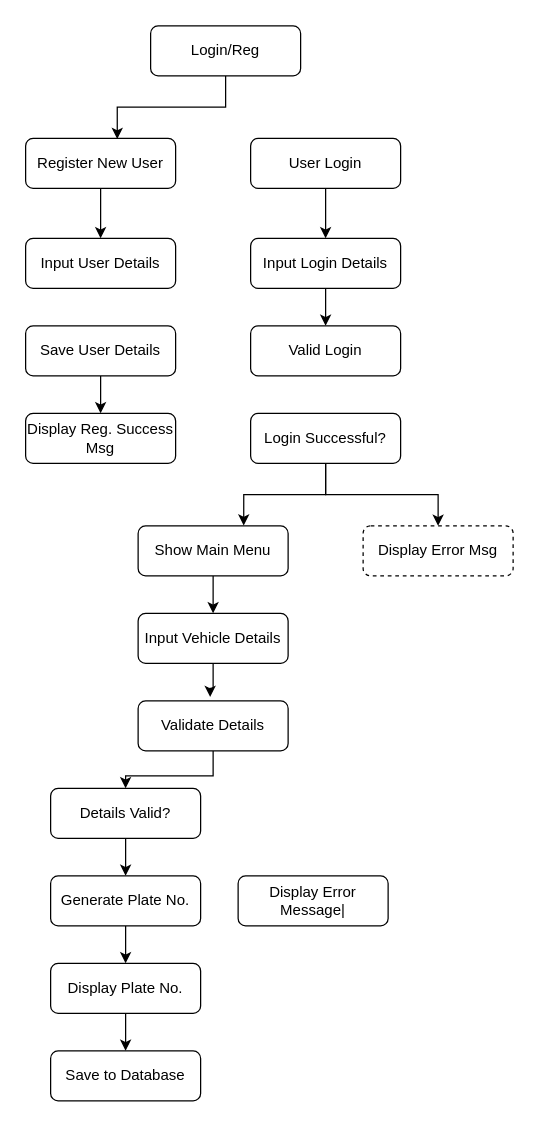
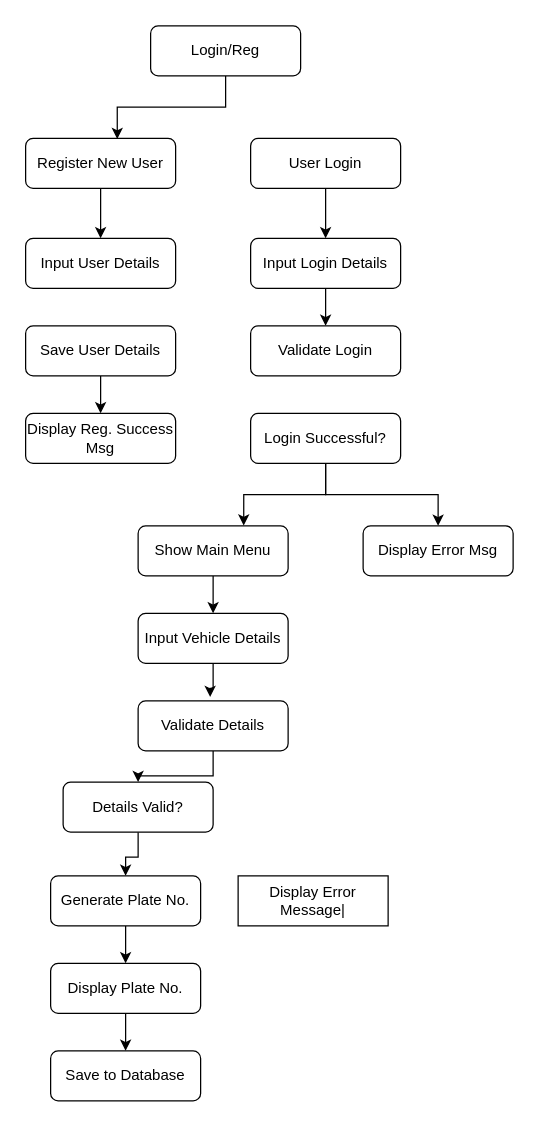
node "Valid Login": label "Valid Login" -> "Validate Login"
node "Display Error Msg": style dashed -> solid
node "Details Valid?": moved (126, 813) -> (138, 807)
node "Display Error Message|": shape rounded rectangle -> rectangle
